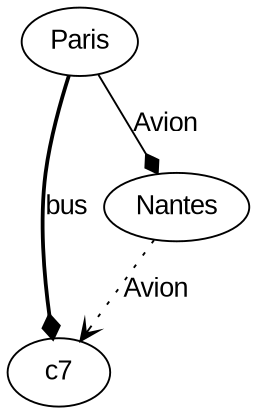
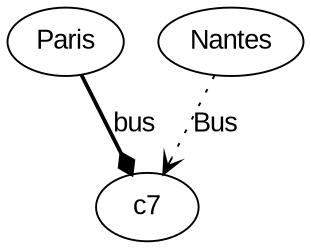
edge "Paris" -> "Nantes": removed, label "Avion"
edge "Nantes" -> "c7": label "Avion" -> "Bus"
